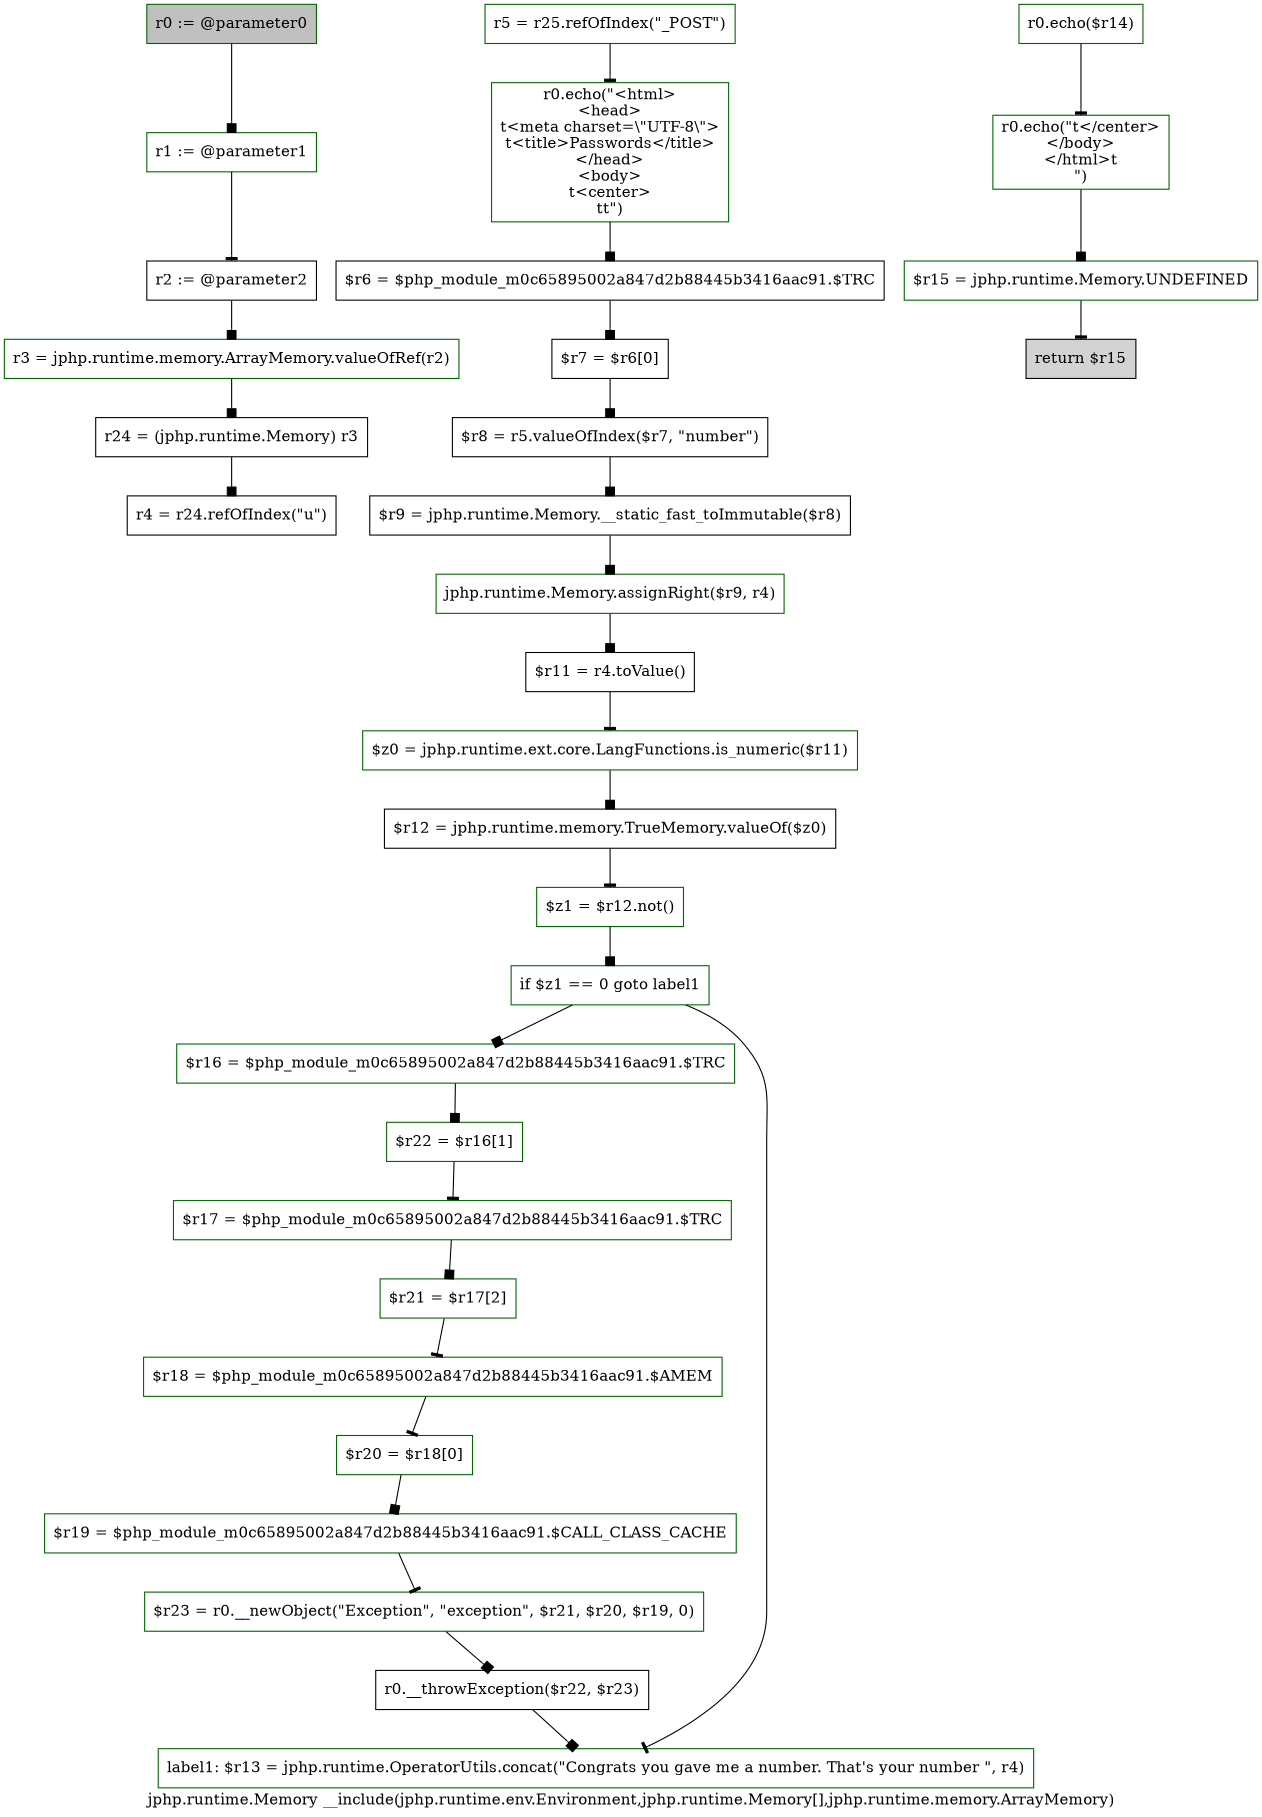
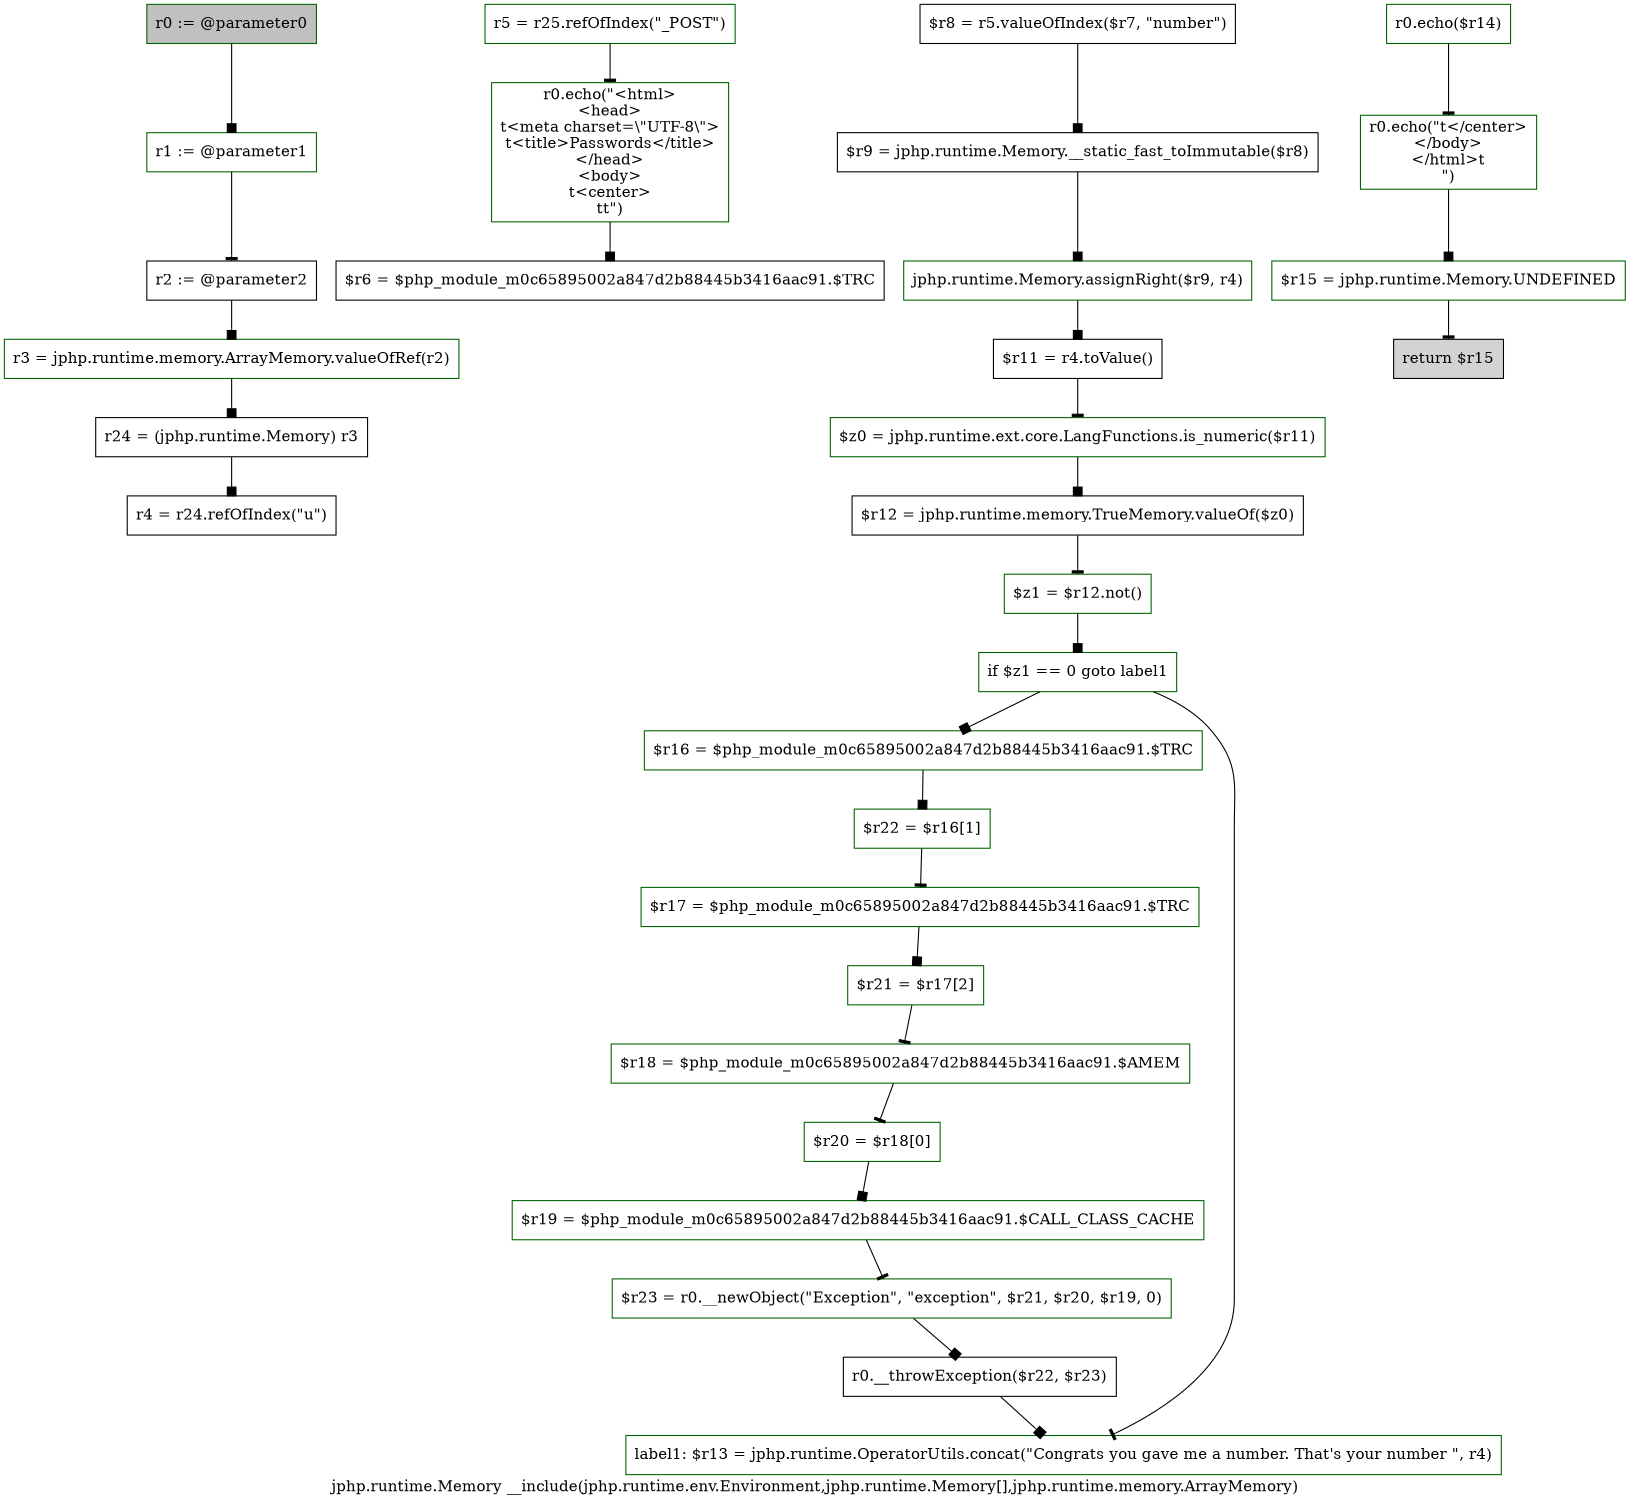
node "$r7 = $r6[0]": removed
